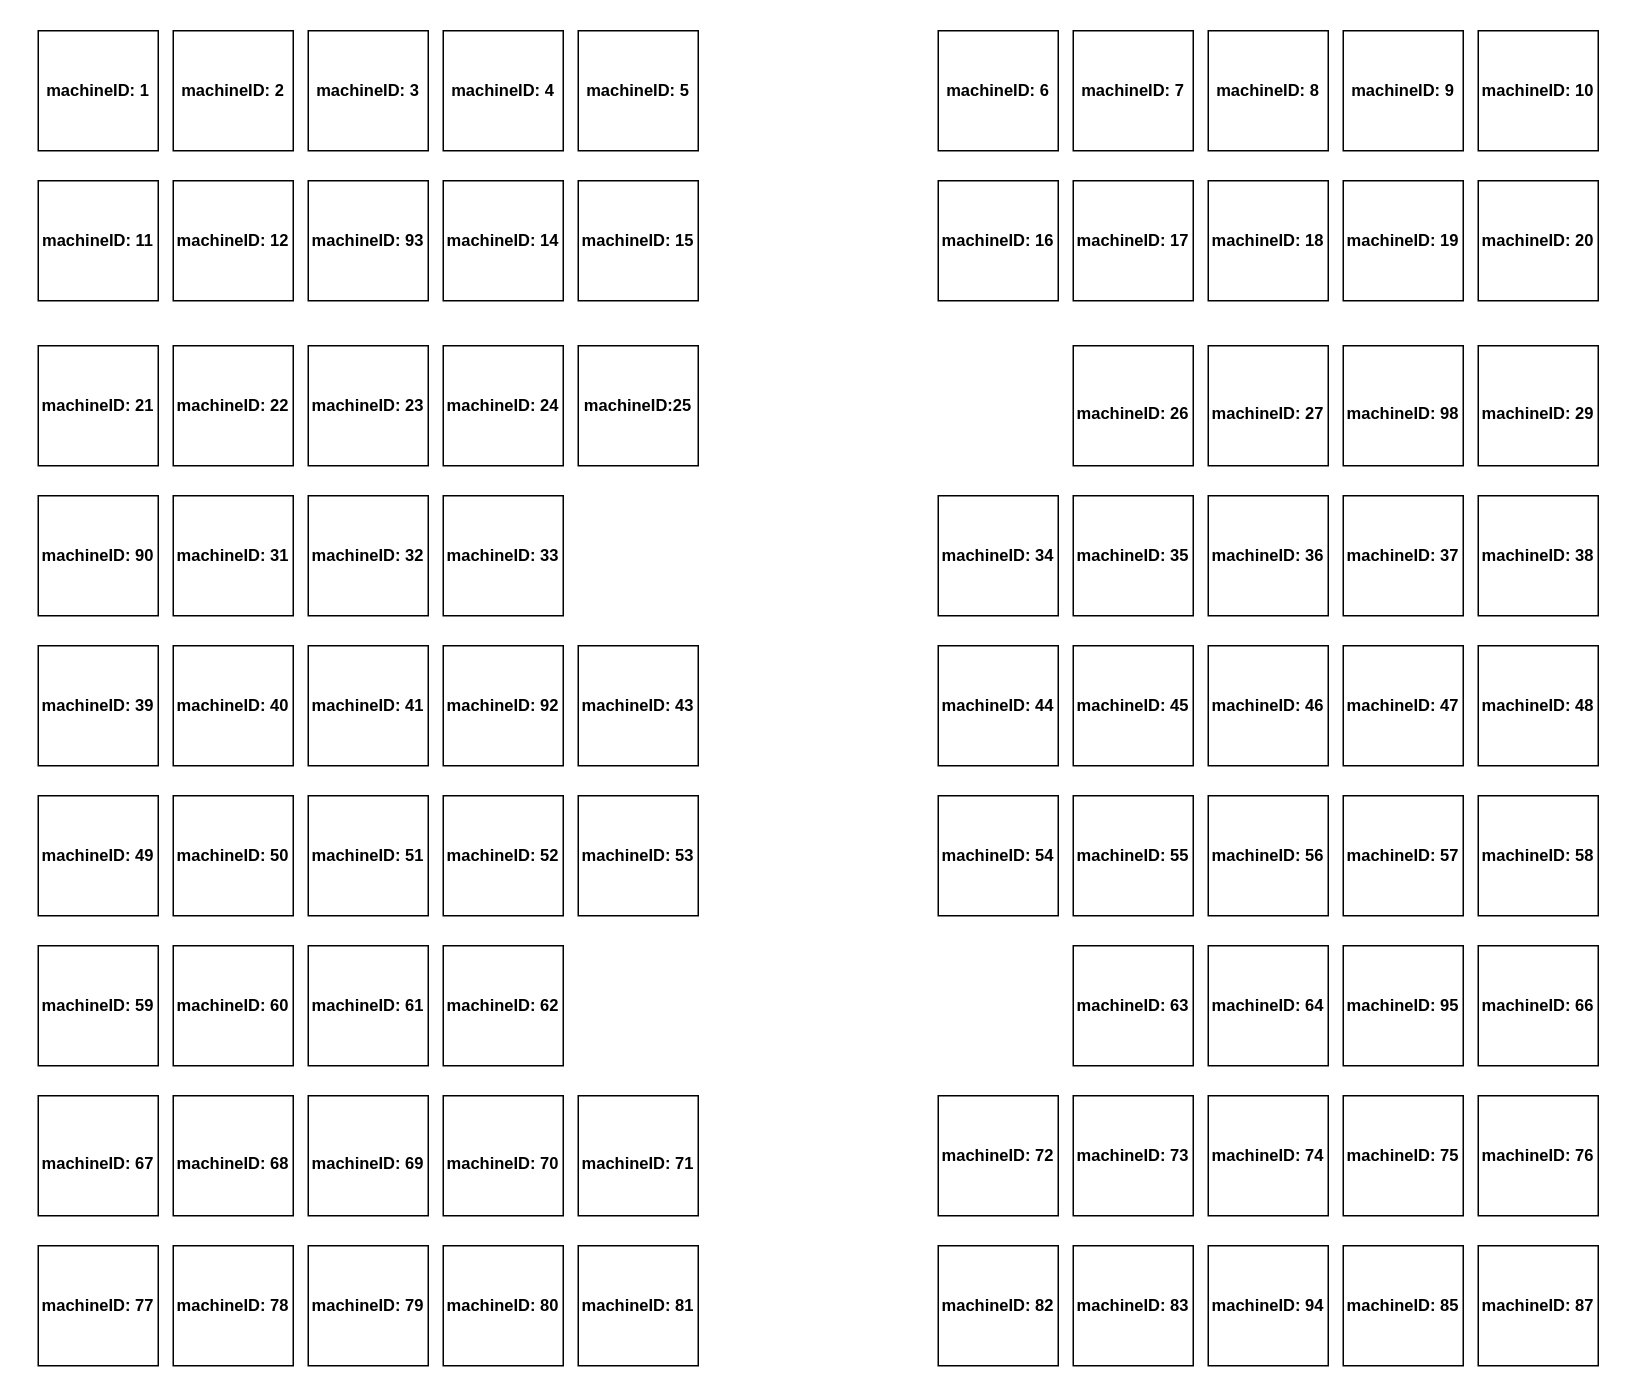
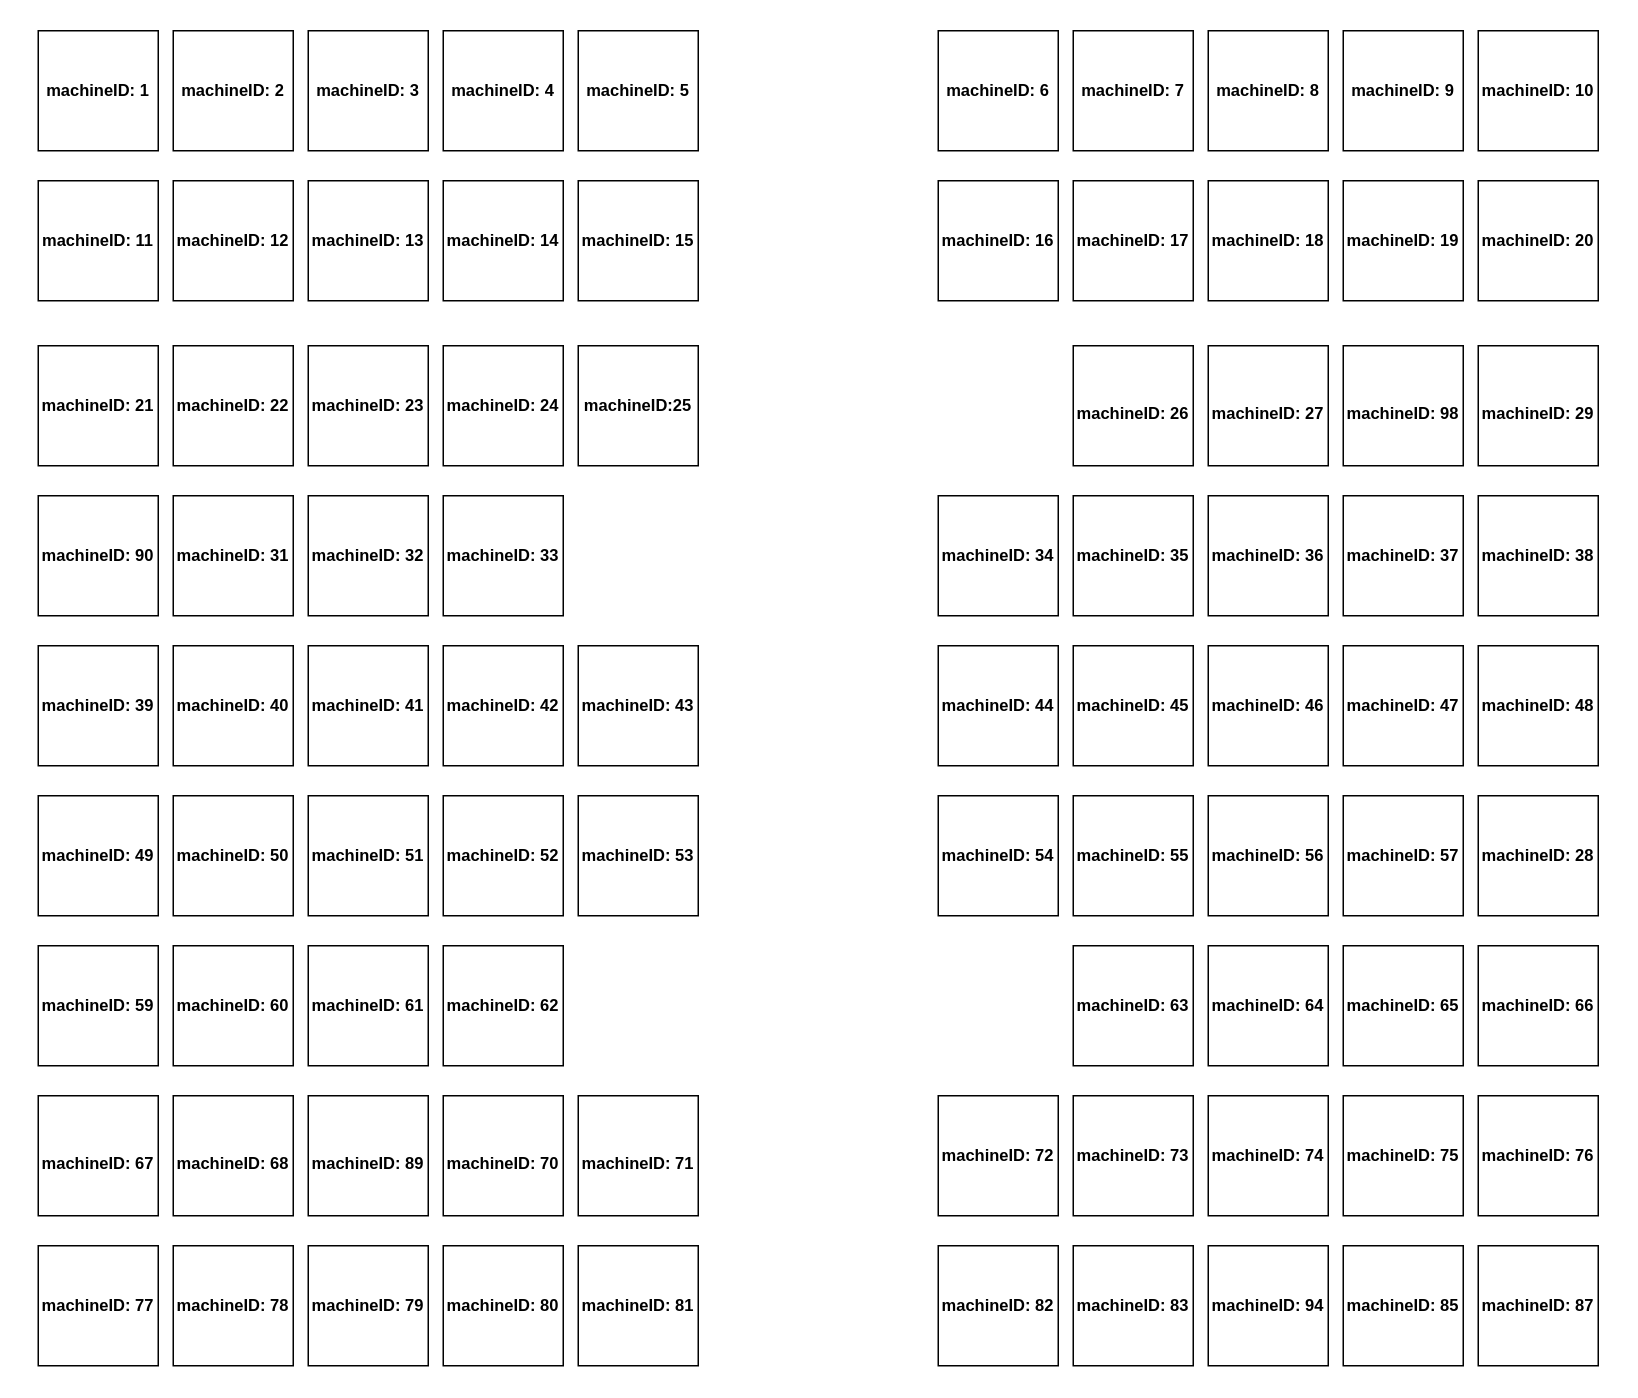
node "machineID: 93": label "machineID: 93" -> "machineID: 13"
node "machineID: 92": label "machineID: 92" -> "machineID: 42"
node "machineID: 58": label "machineID: 58" -> "machineID: 28"
node "machineID: 95": label "machineID: 95" -> "machineID: 65"
node "machineID: 69": label "machineID: 69" -> "machineID: 89"
